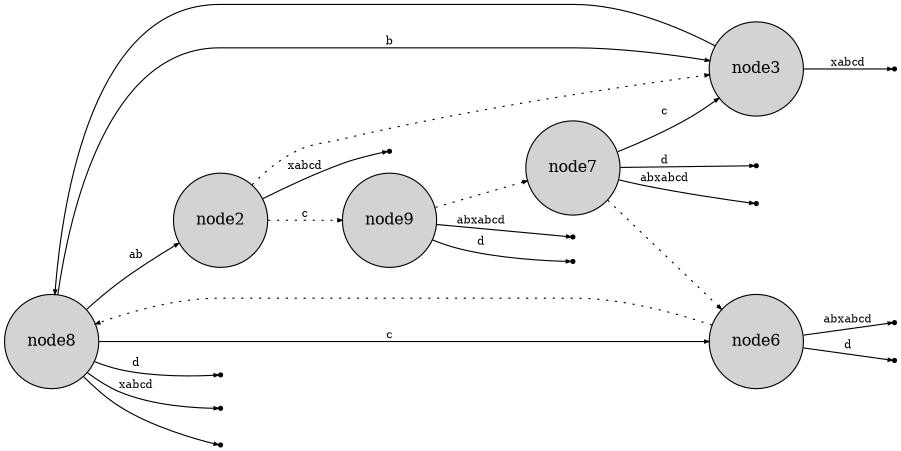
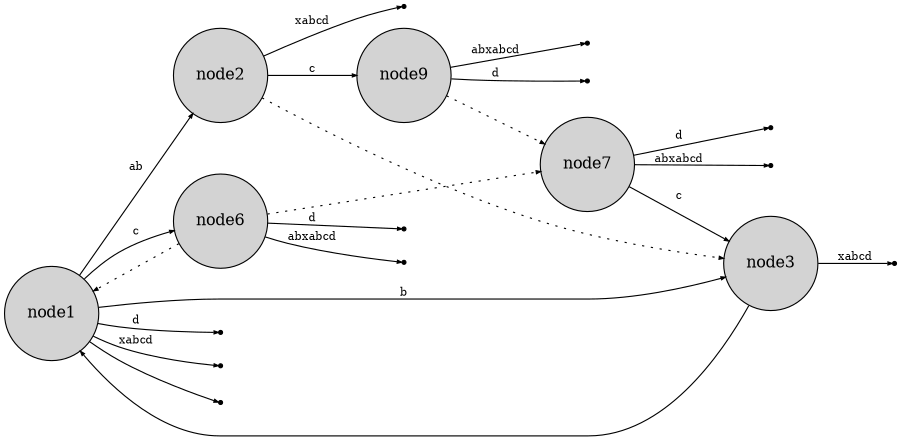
edge "node2" -> "node9": style dotted -> solid
edge "node7" -> "node6": reversed
node "node8": label "node8" -> "node1"
